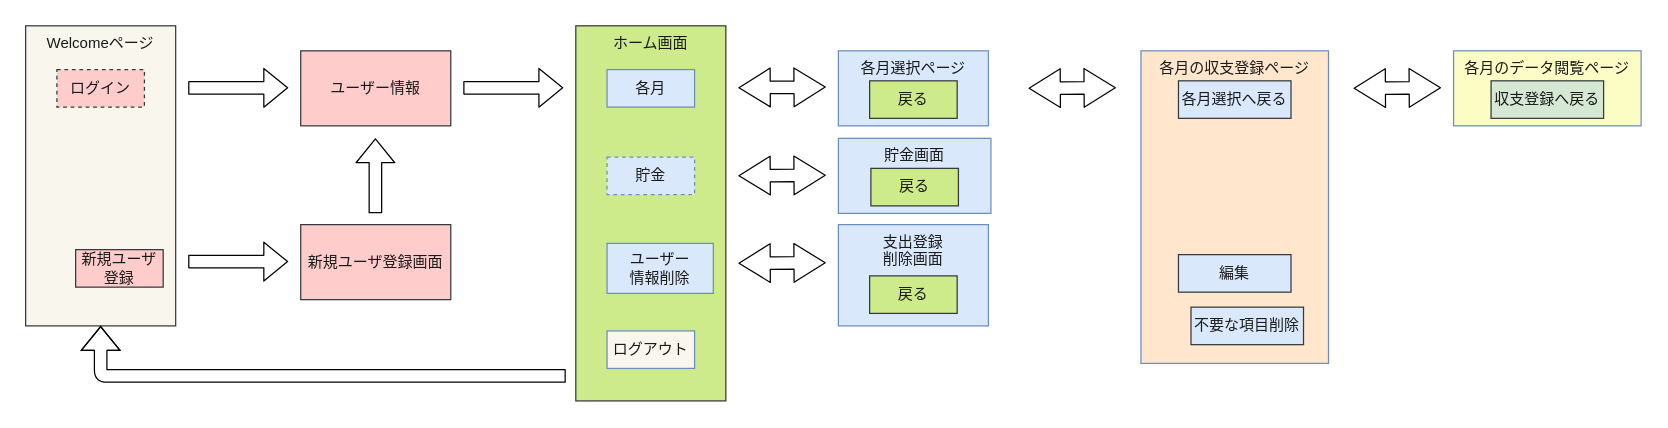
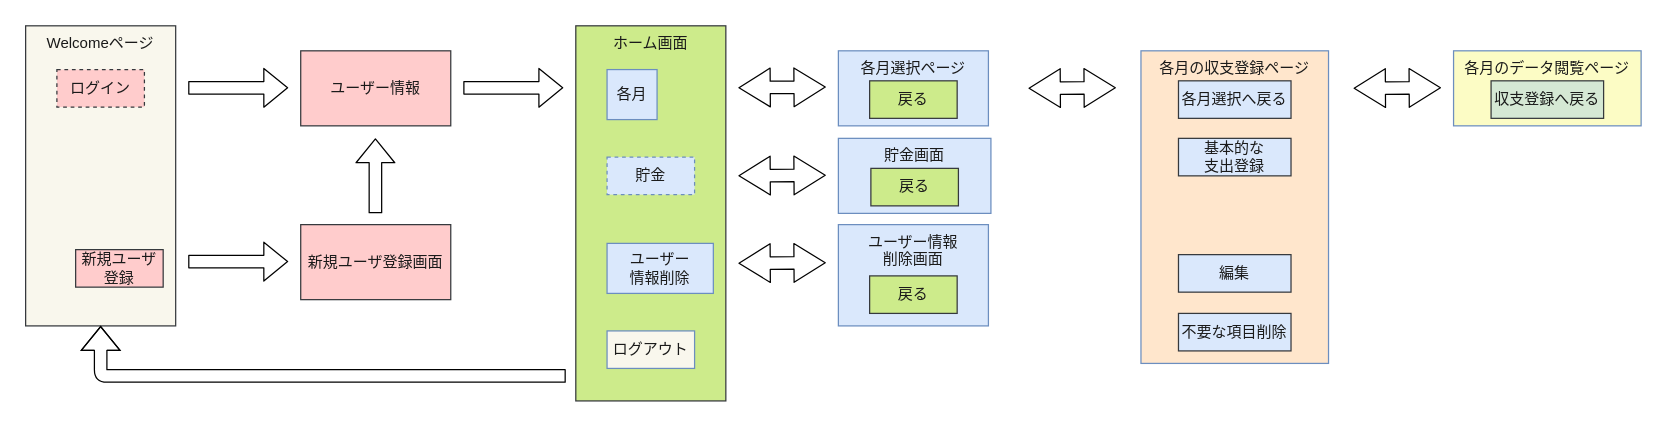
node "各月": size 88x38 -> 50x50
node "基本的な 支出登録": added
node "支出登録 削除画面": label "支出登録 削除画面" -> "ユーザー情報 削除画面"
node "不要な項目削除": moved (1247, 326) -> (1234, 332)
